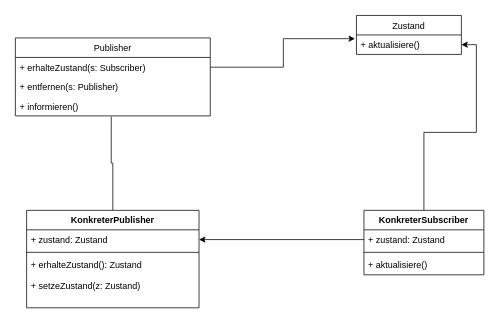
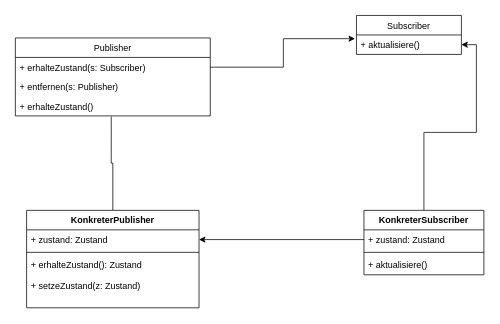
node "Zustand": label "Zustand" -> "Subscriber"
node "+ informieren()": label "+ informieren()" -> "+ erhalteZustand()"
